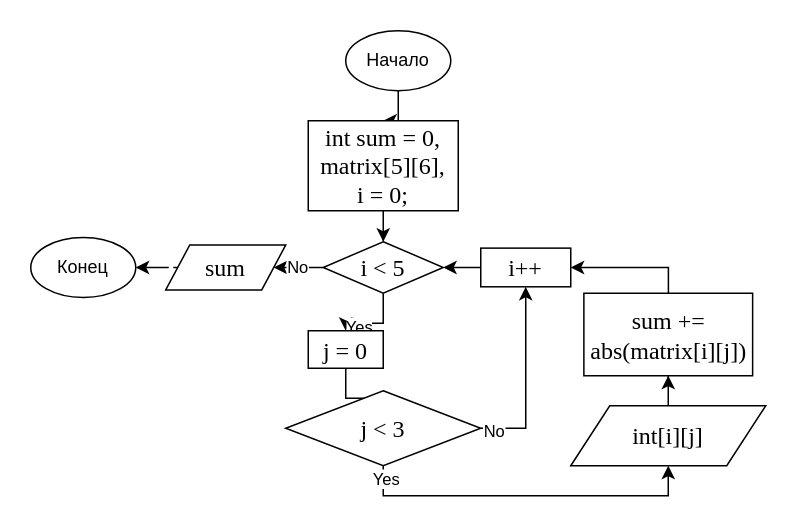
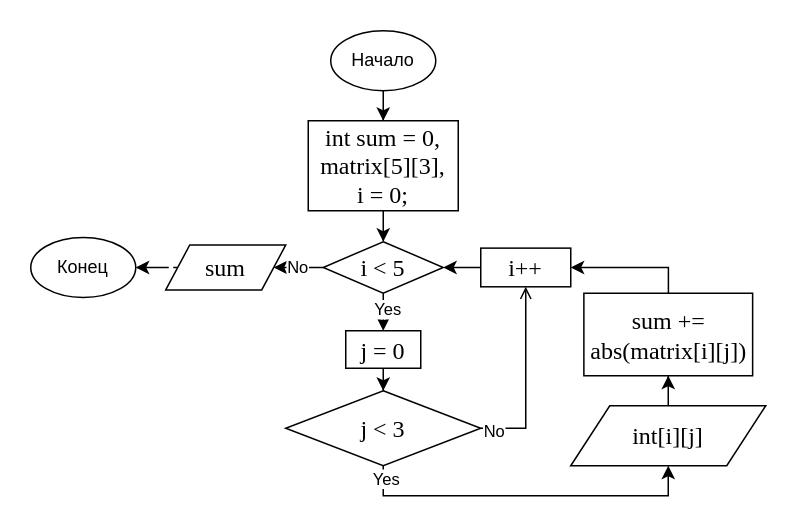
node "Начало": moved (398, 61) -> (383, 61)
node "int sum = 0, matrix[5][6], i = 0;": label "int sum = 0, matrix[5][6], i = 0;" -> "int sum = 0, matrix[5][3], i = 0;"
edge "j < 3" -> "i++": arrowhead classic -> open
node "j = 0": moved (346, 350) -> (383, 350)
